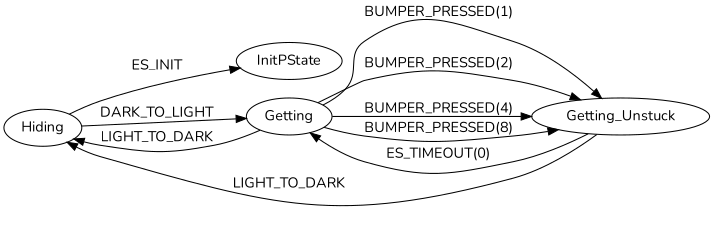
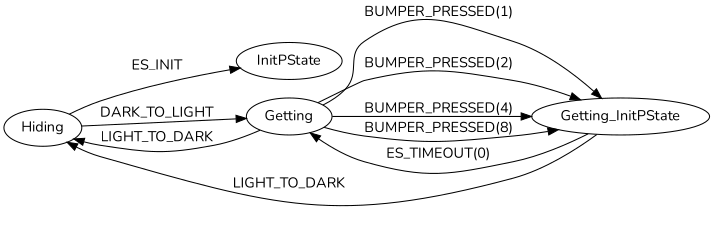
node "Getting_Unstuck": label "Getting_Unstuck" -> "Getting_InitPState"
